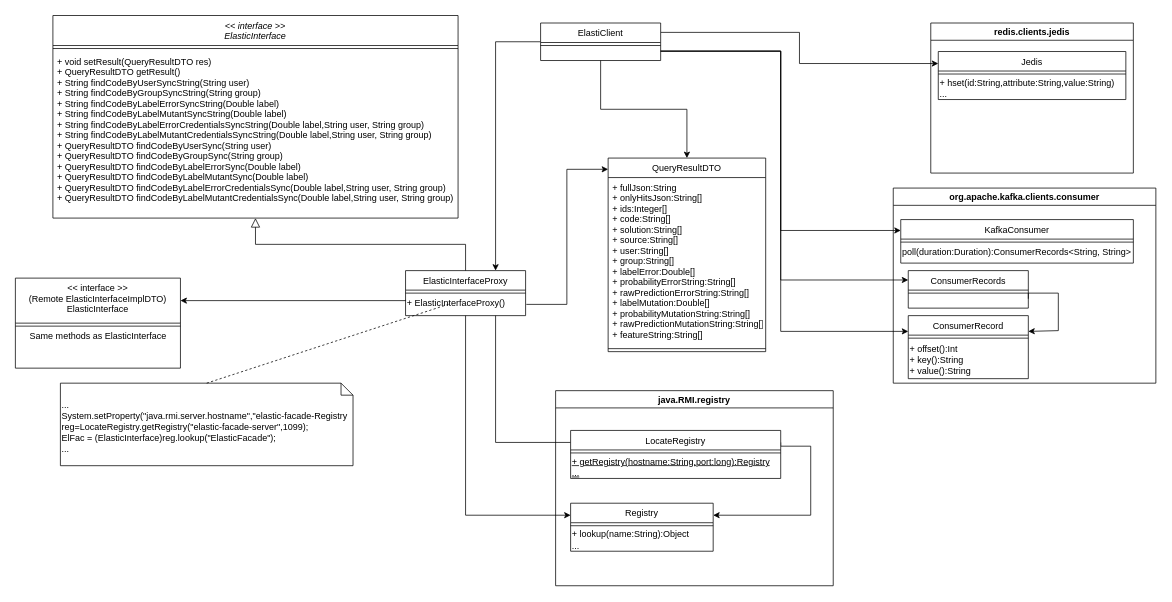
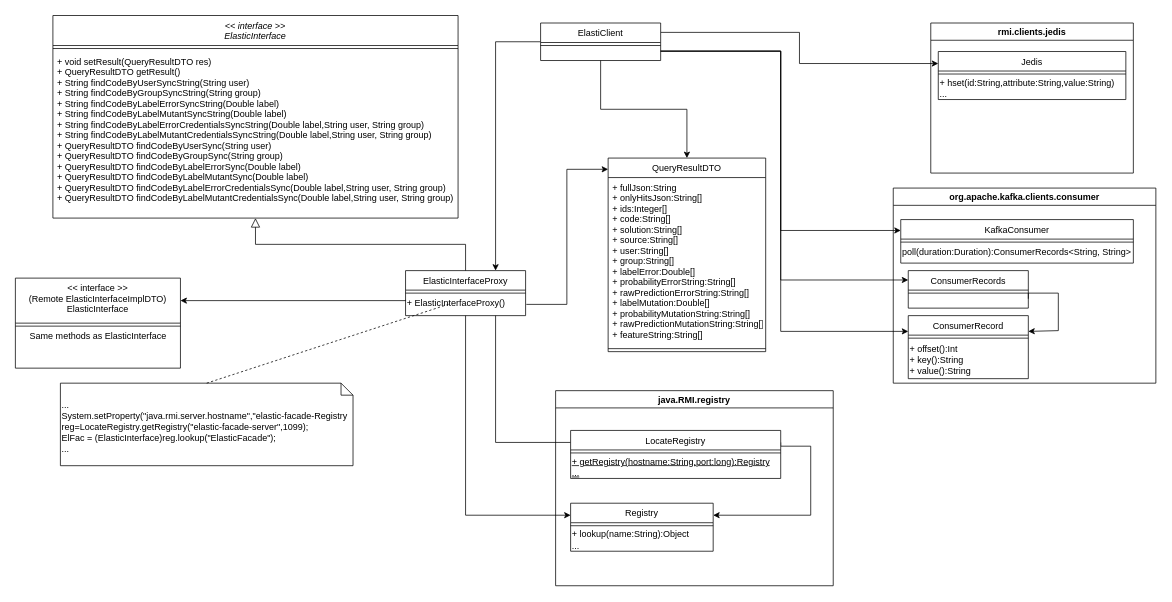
node "redis.clients.jedis": label "redis.clients.jedis" -> "rmi.clients.jedis"
